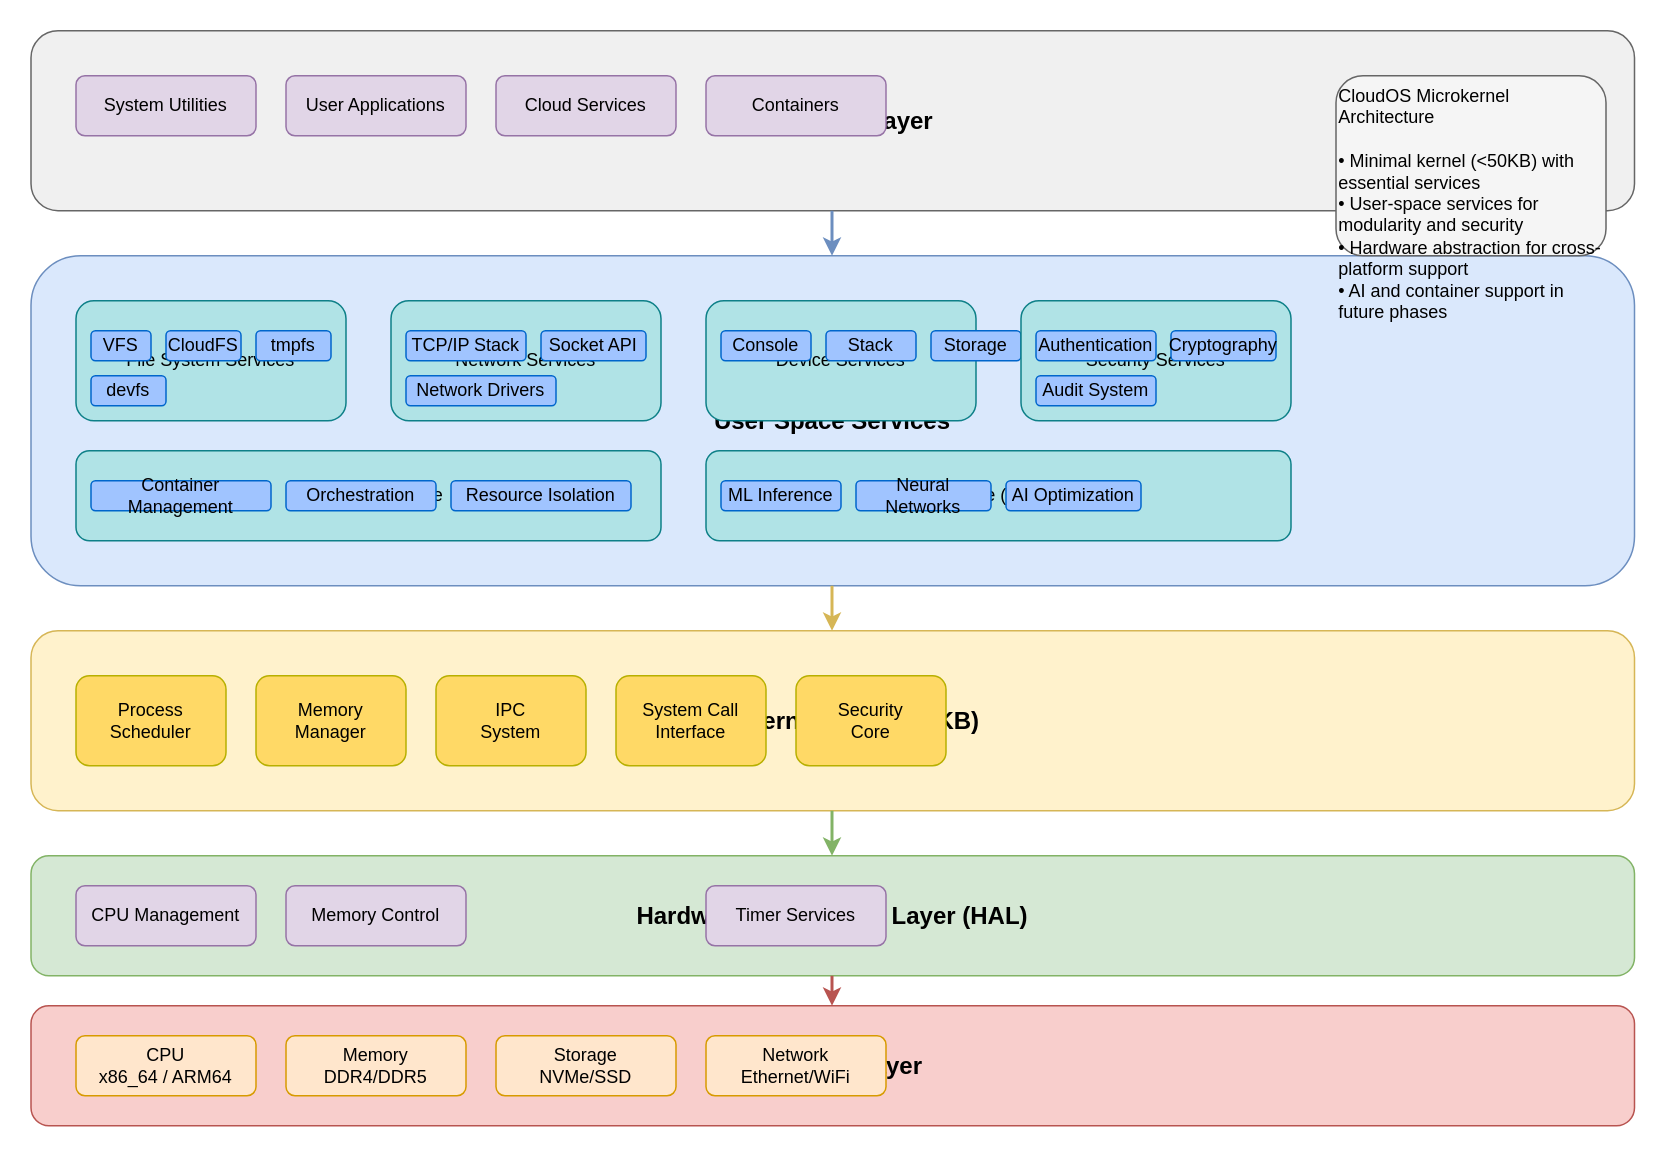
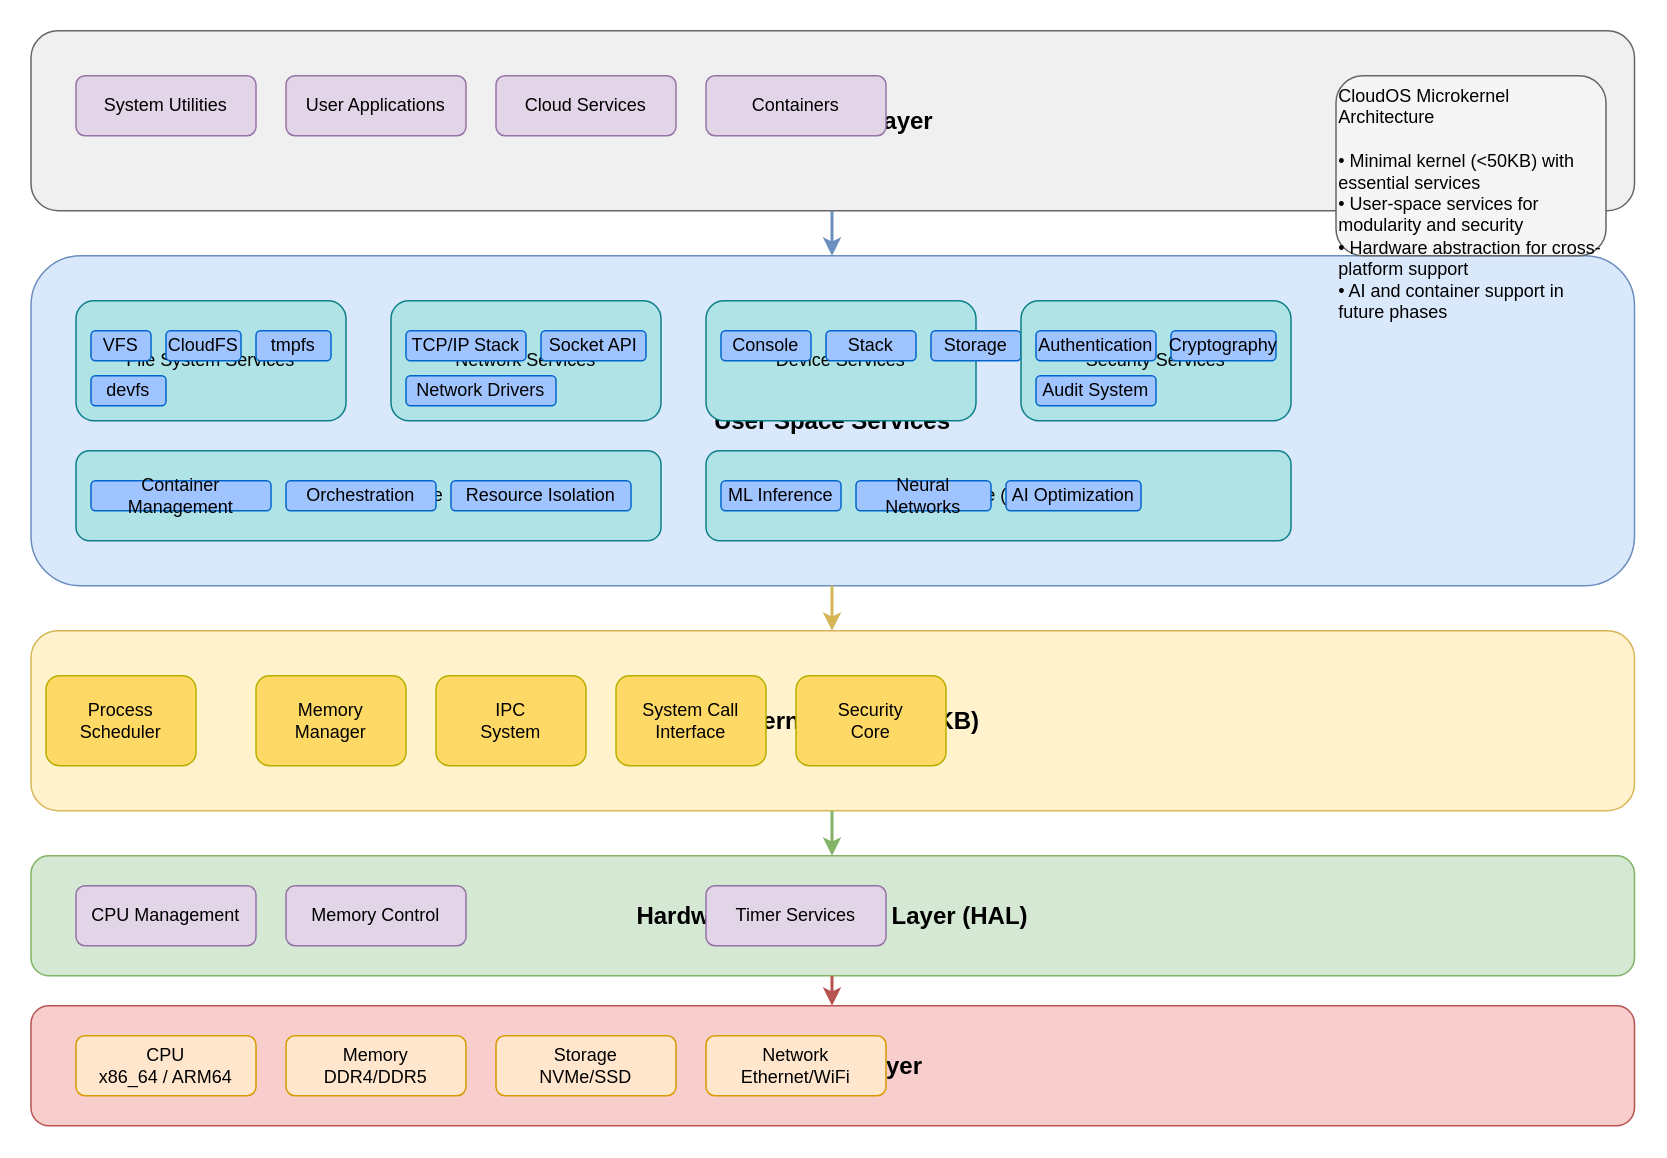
node "Process Scheduler": moved (151, 721) -> (121, 721)
